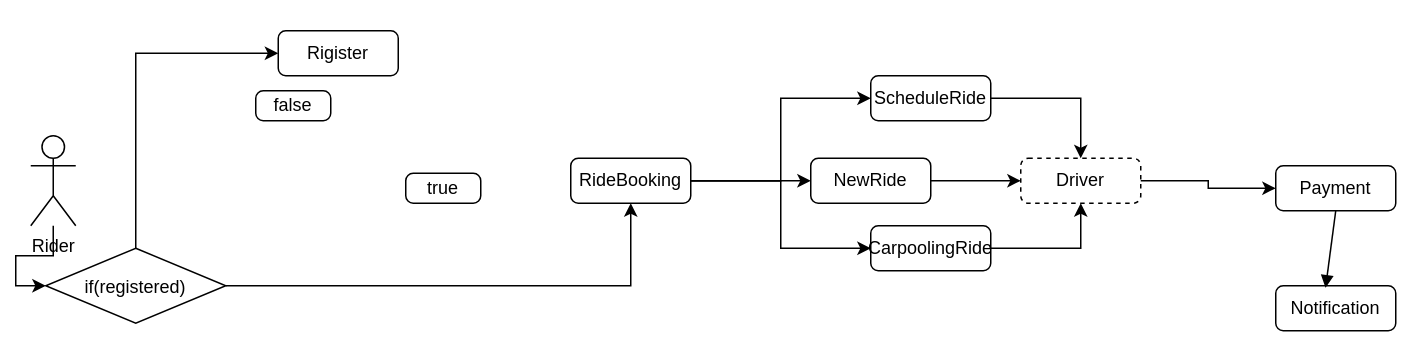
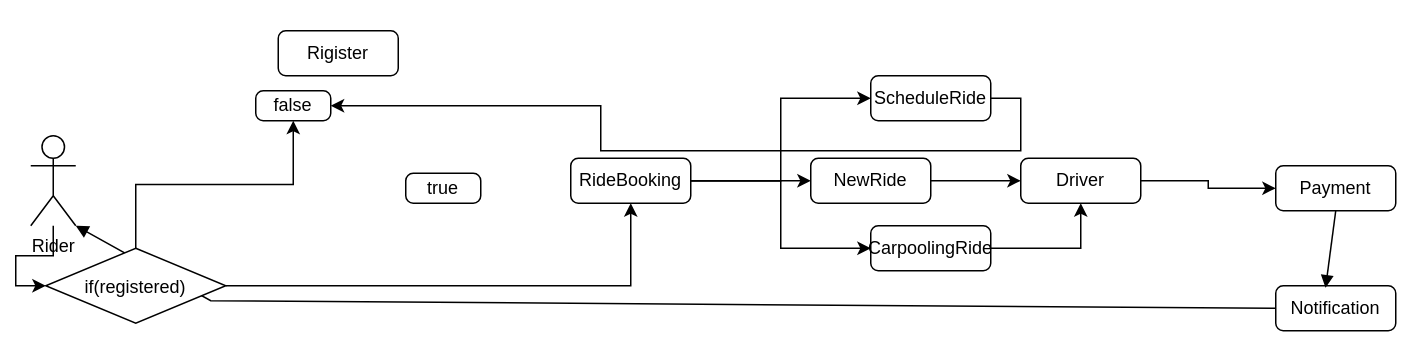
edge "if(registered)" -> "Rigister": now "if(registered)" -> "false"
edge "ScheduleRide" -> "Driver": now "ScheduleRide" -> "false"
node "Driver": style dashed -> solid
edge "Notification" -> "Rider": added
